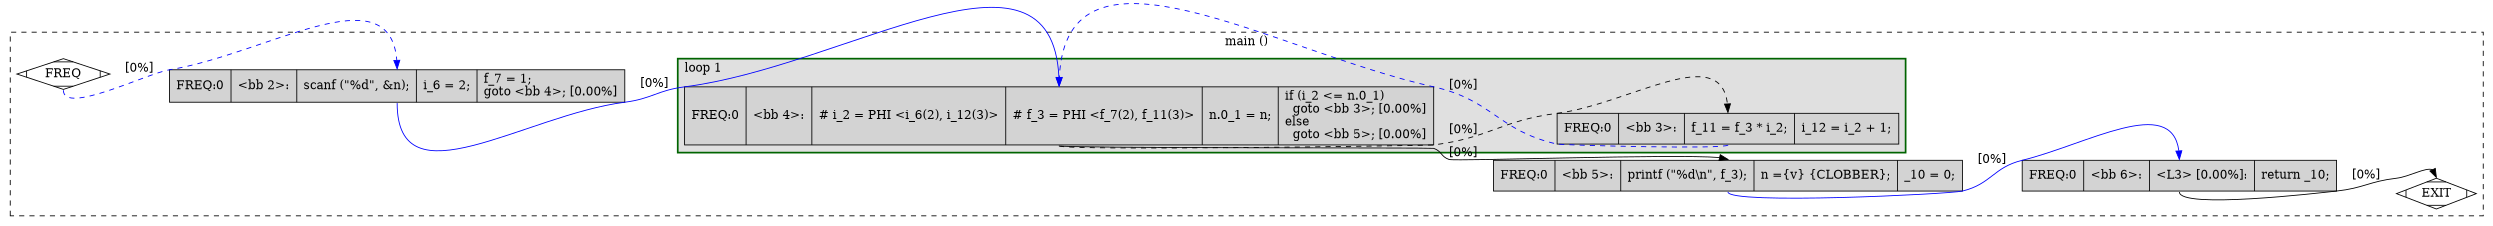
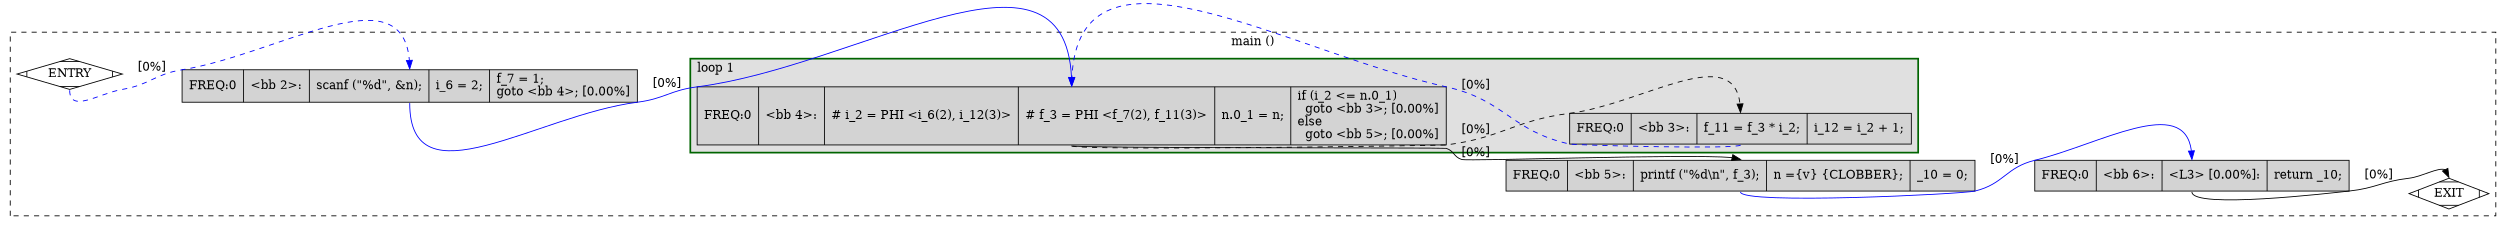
node "FREQ": label "FREQ" -> "ENTRY"
